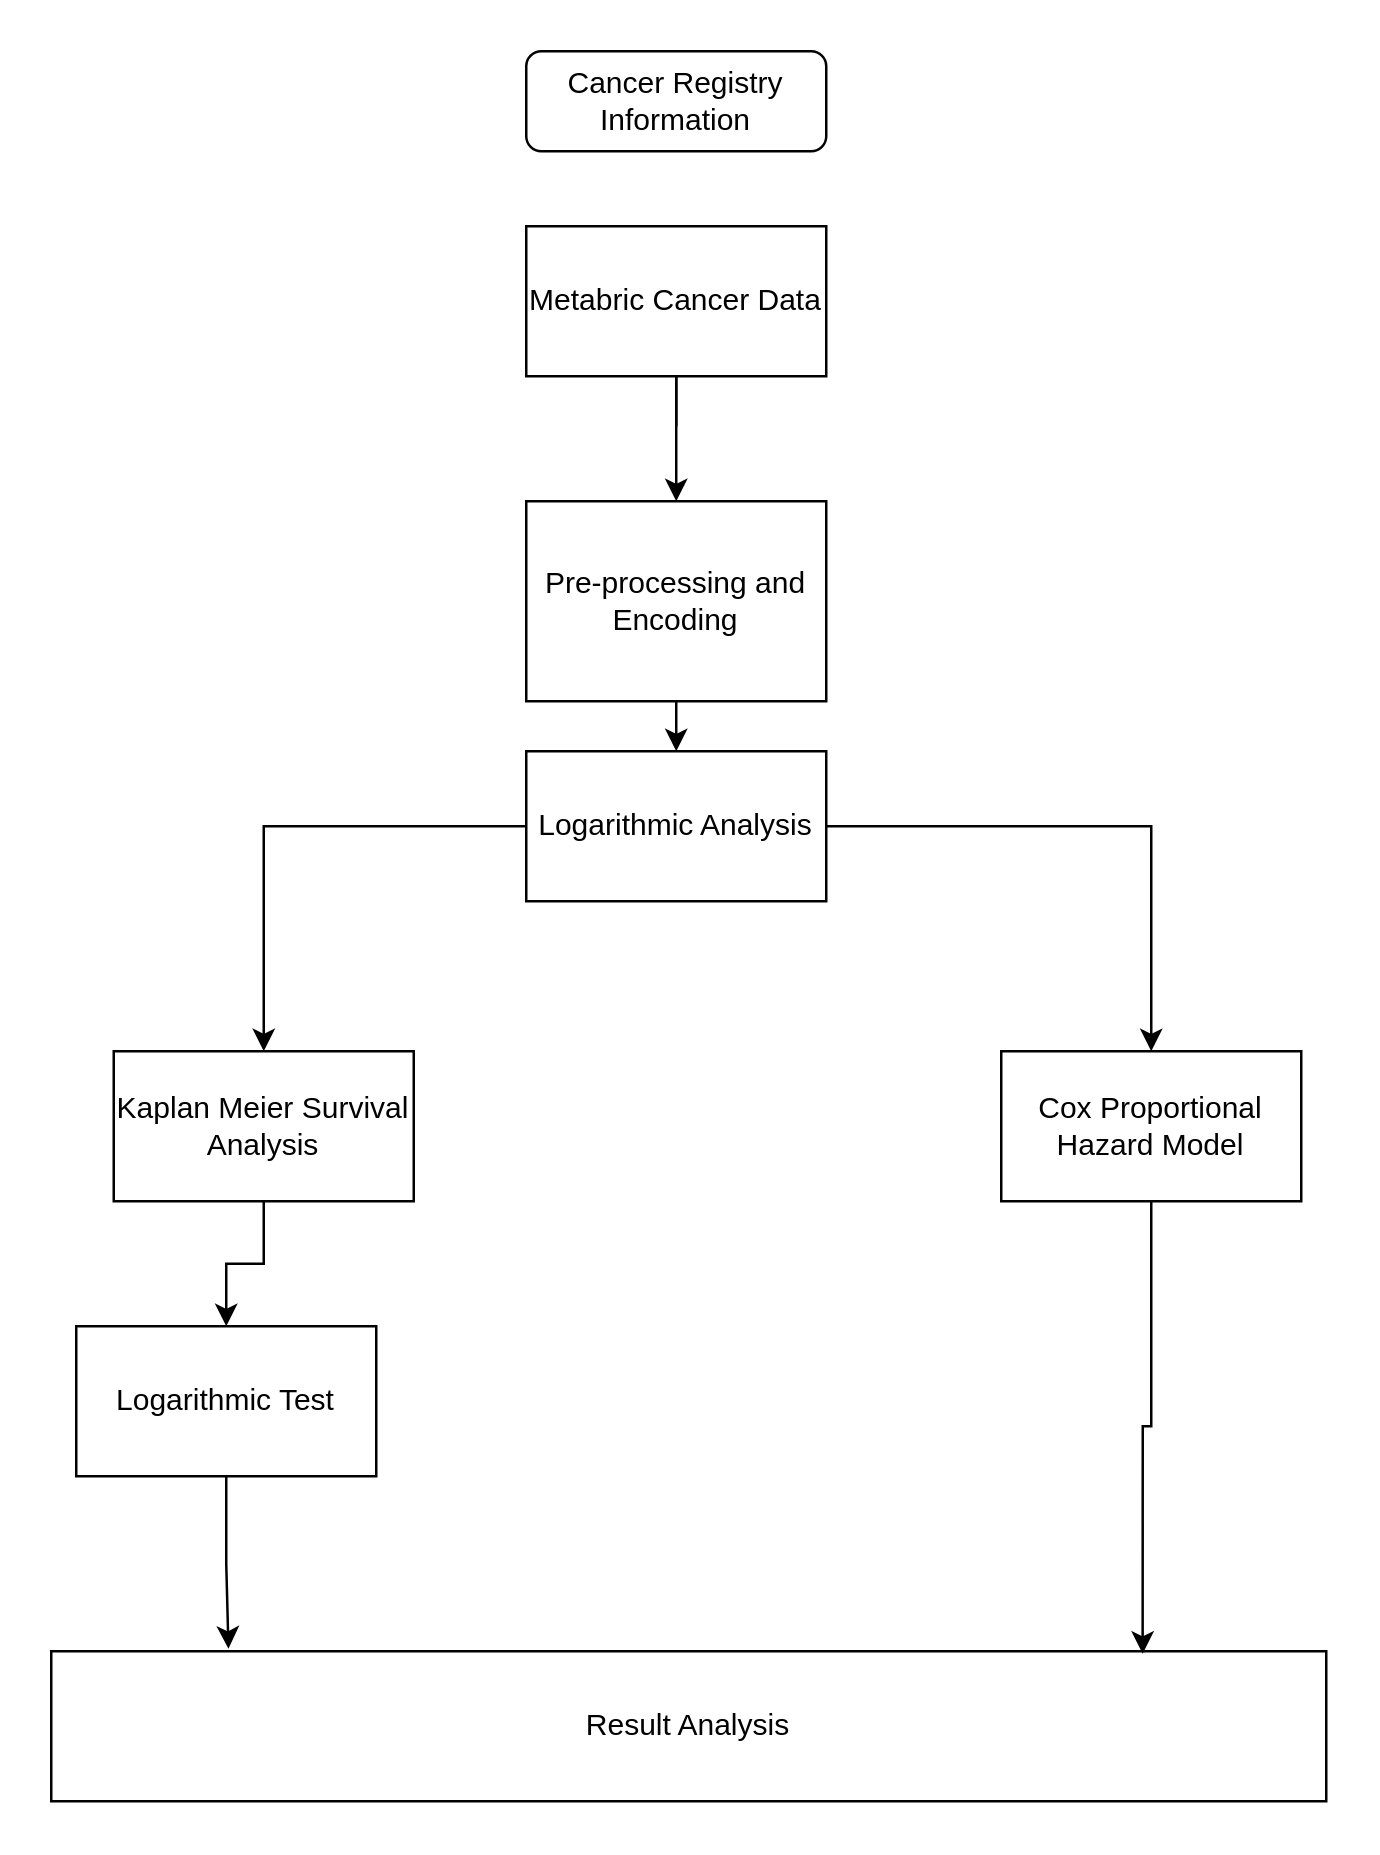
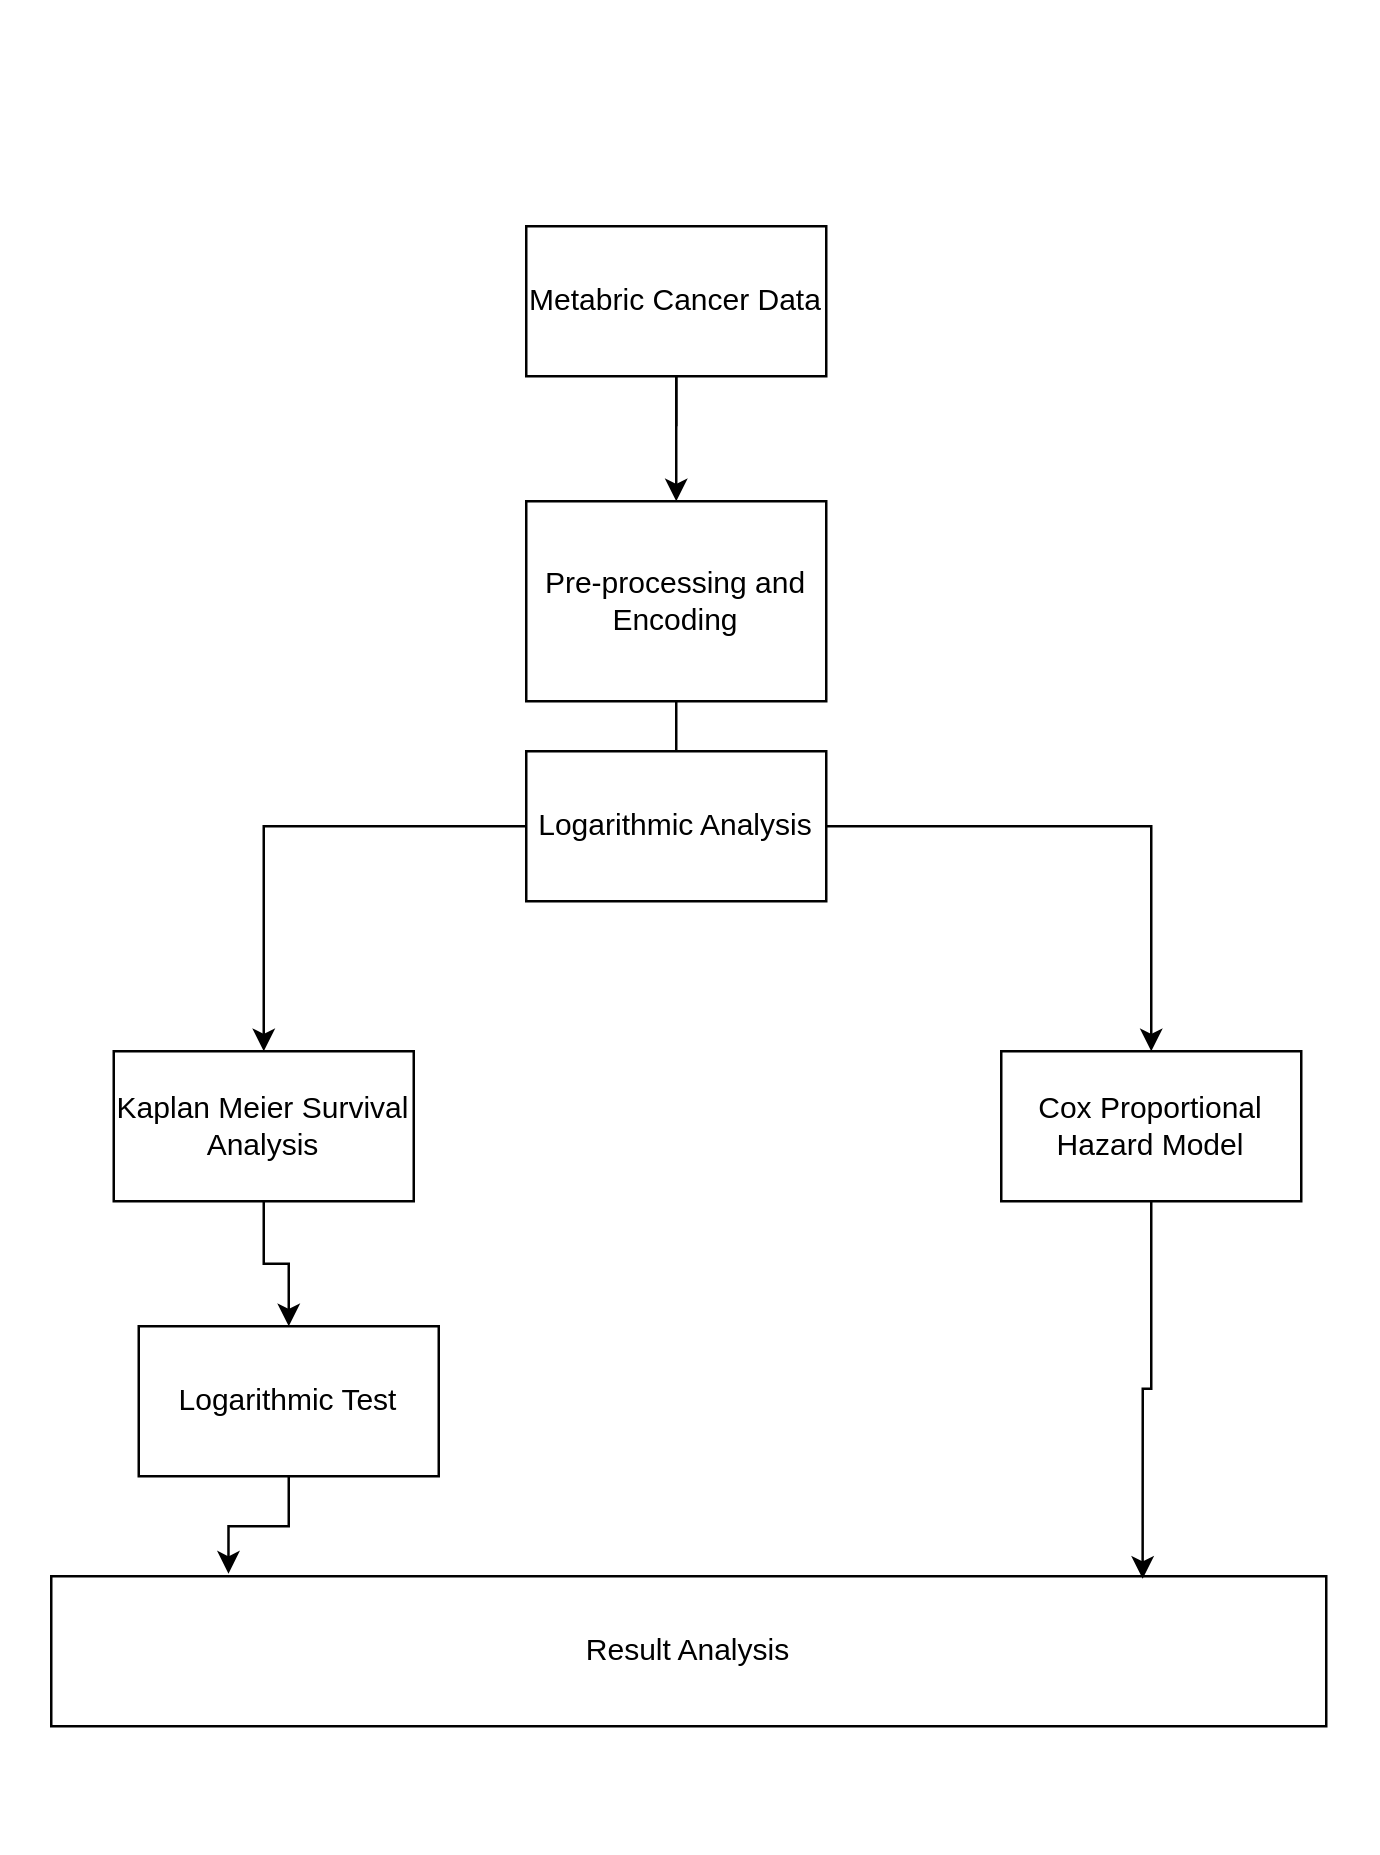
node "Cancer Registry Information": removed
edge "Pre-processing and Encoding" -> "Logarithmic Analysis": arrowhead classic -> none
node "Logarithmic Test": moved (226, 1401) -> (289, 1401)
node "Result Analysis": moved (689, 1726) -> (689, 1651)
